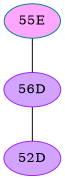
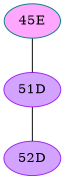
node "55E": label "55E" -> "45E"
node "56D": label "56D" -> "51D"
